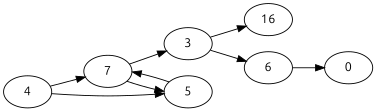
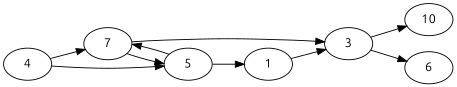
node "16": label "16" -> "10"
node "1": added
node "0": removed
